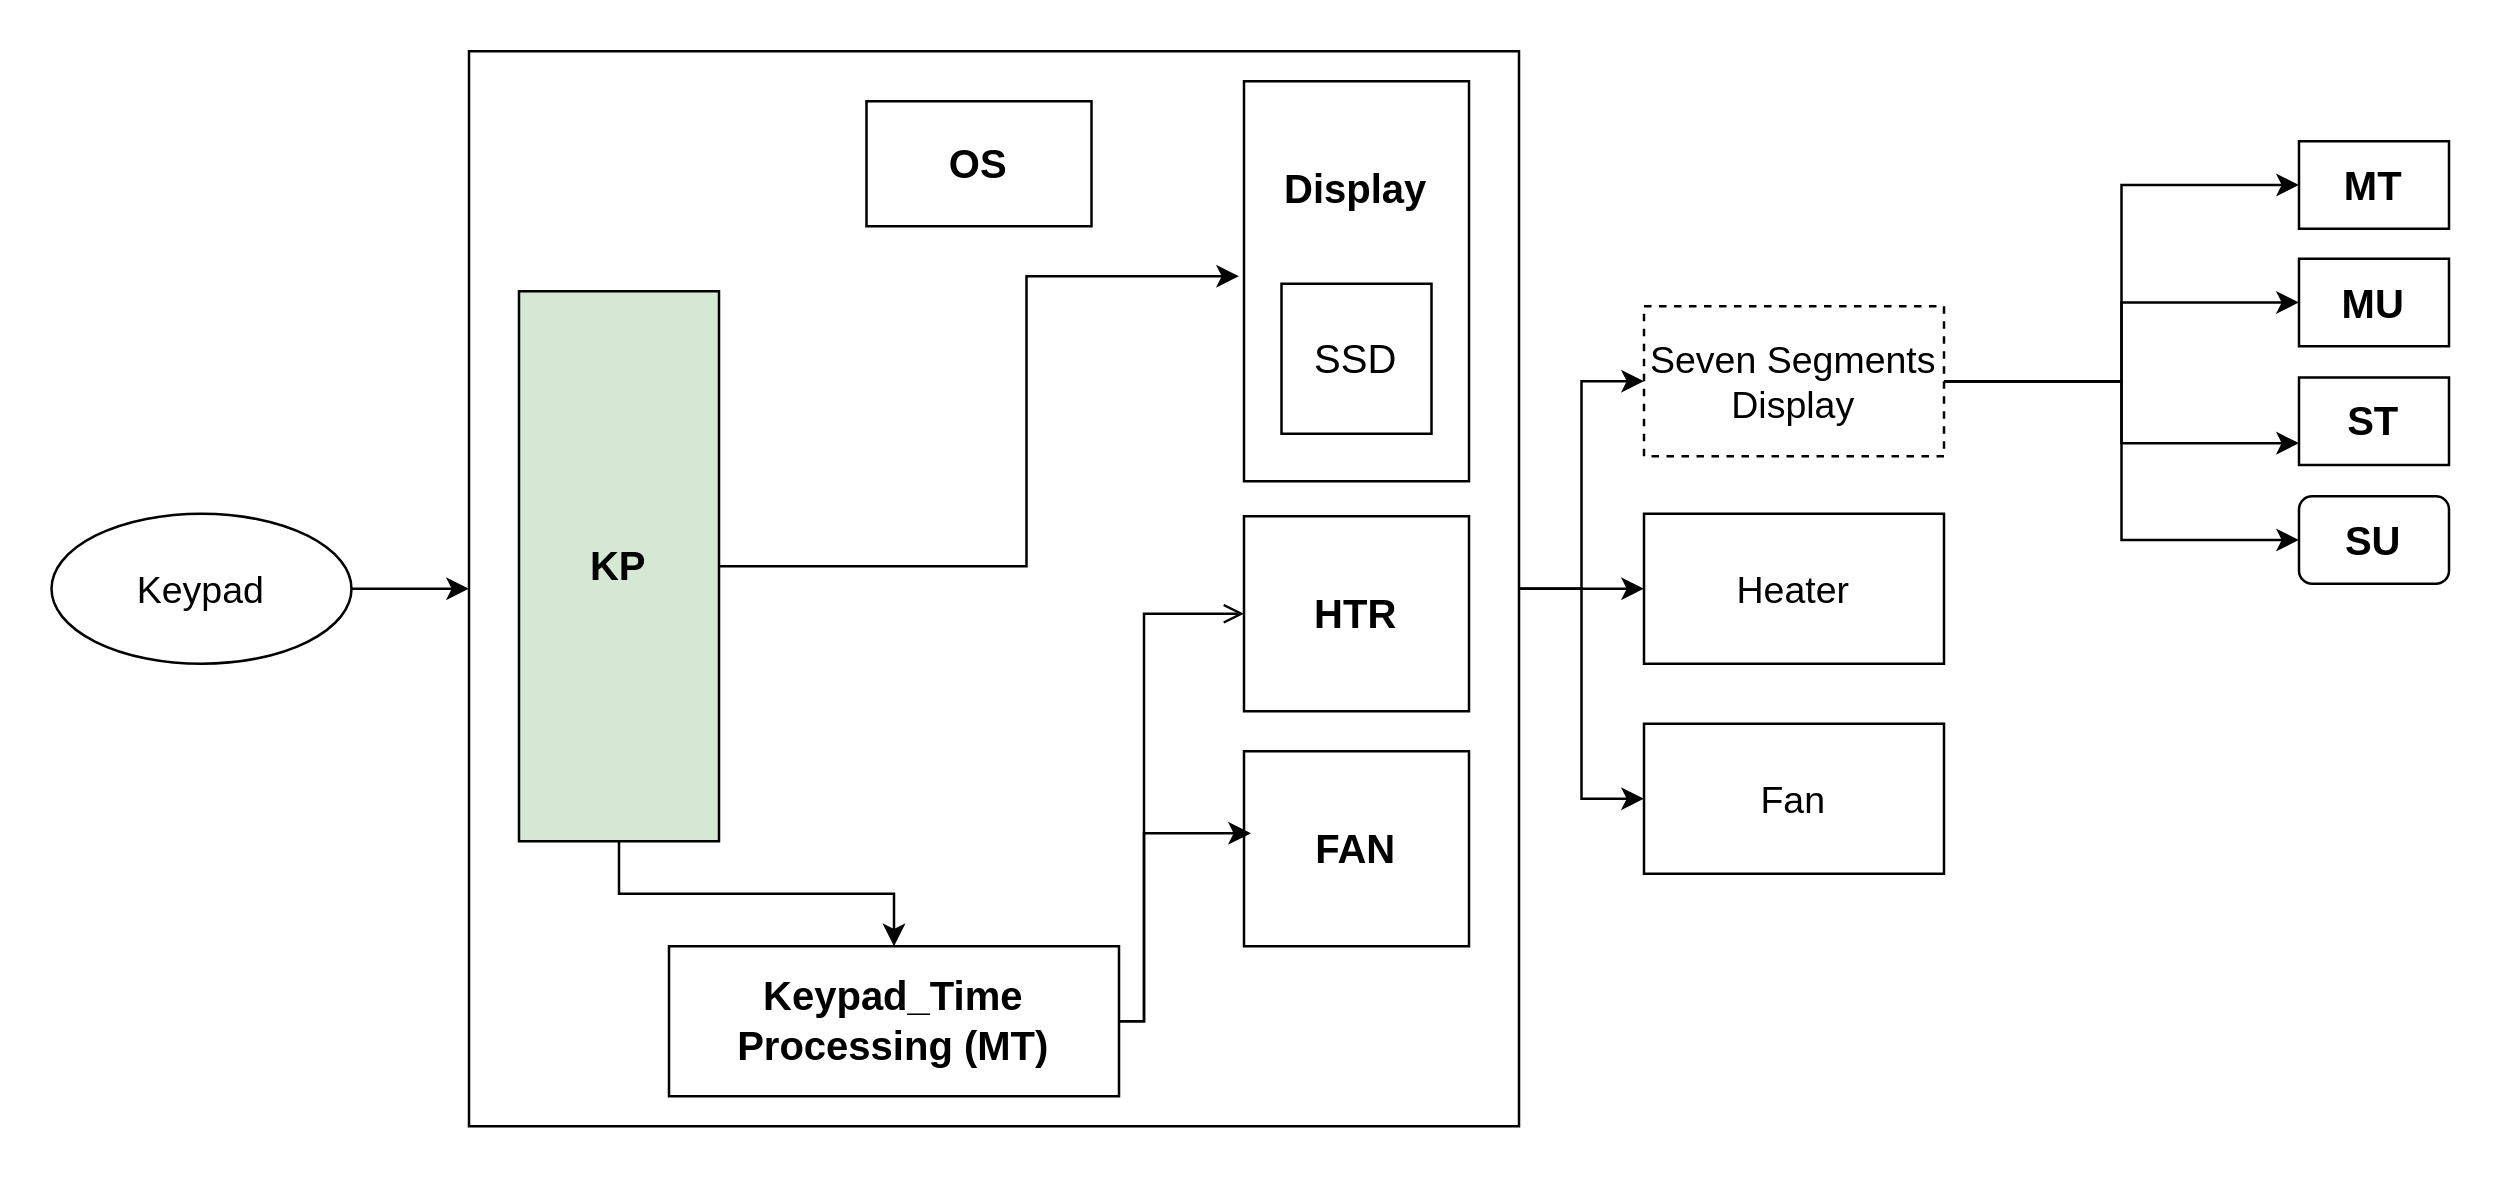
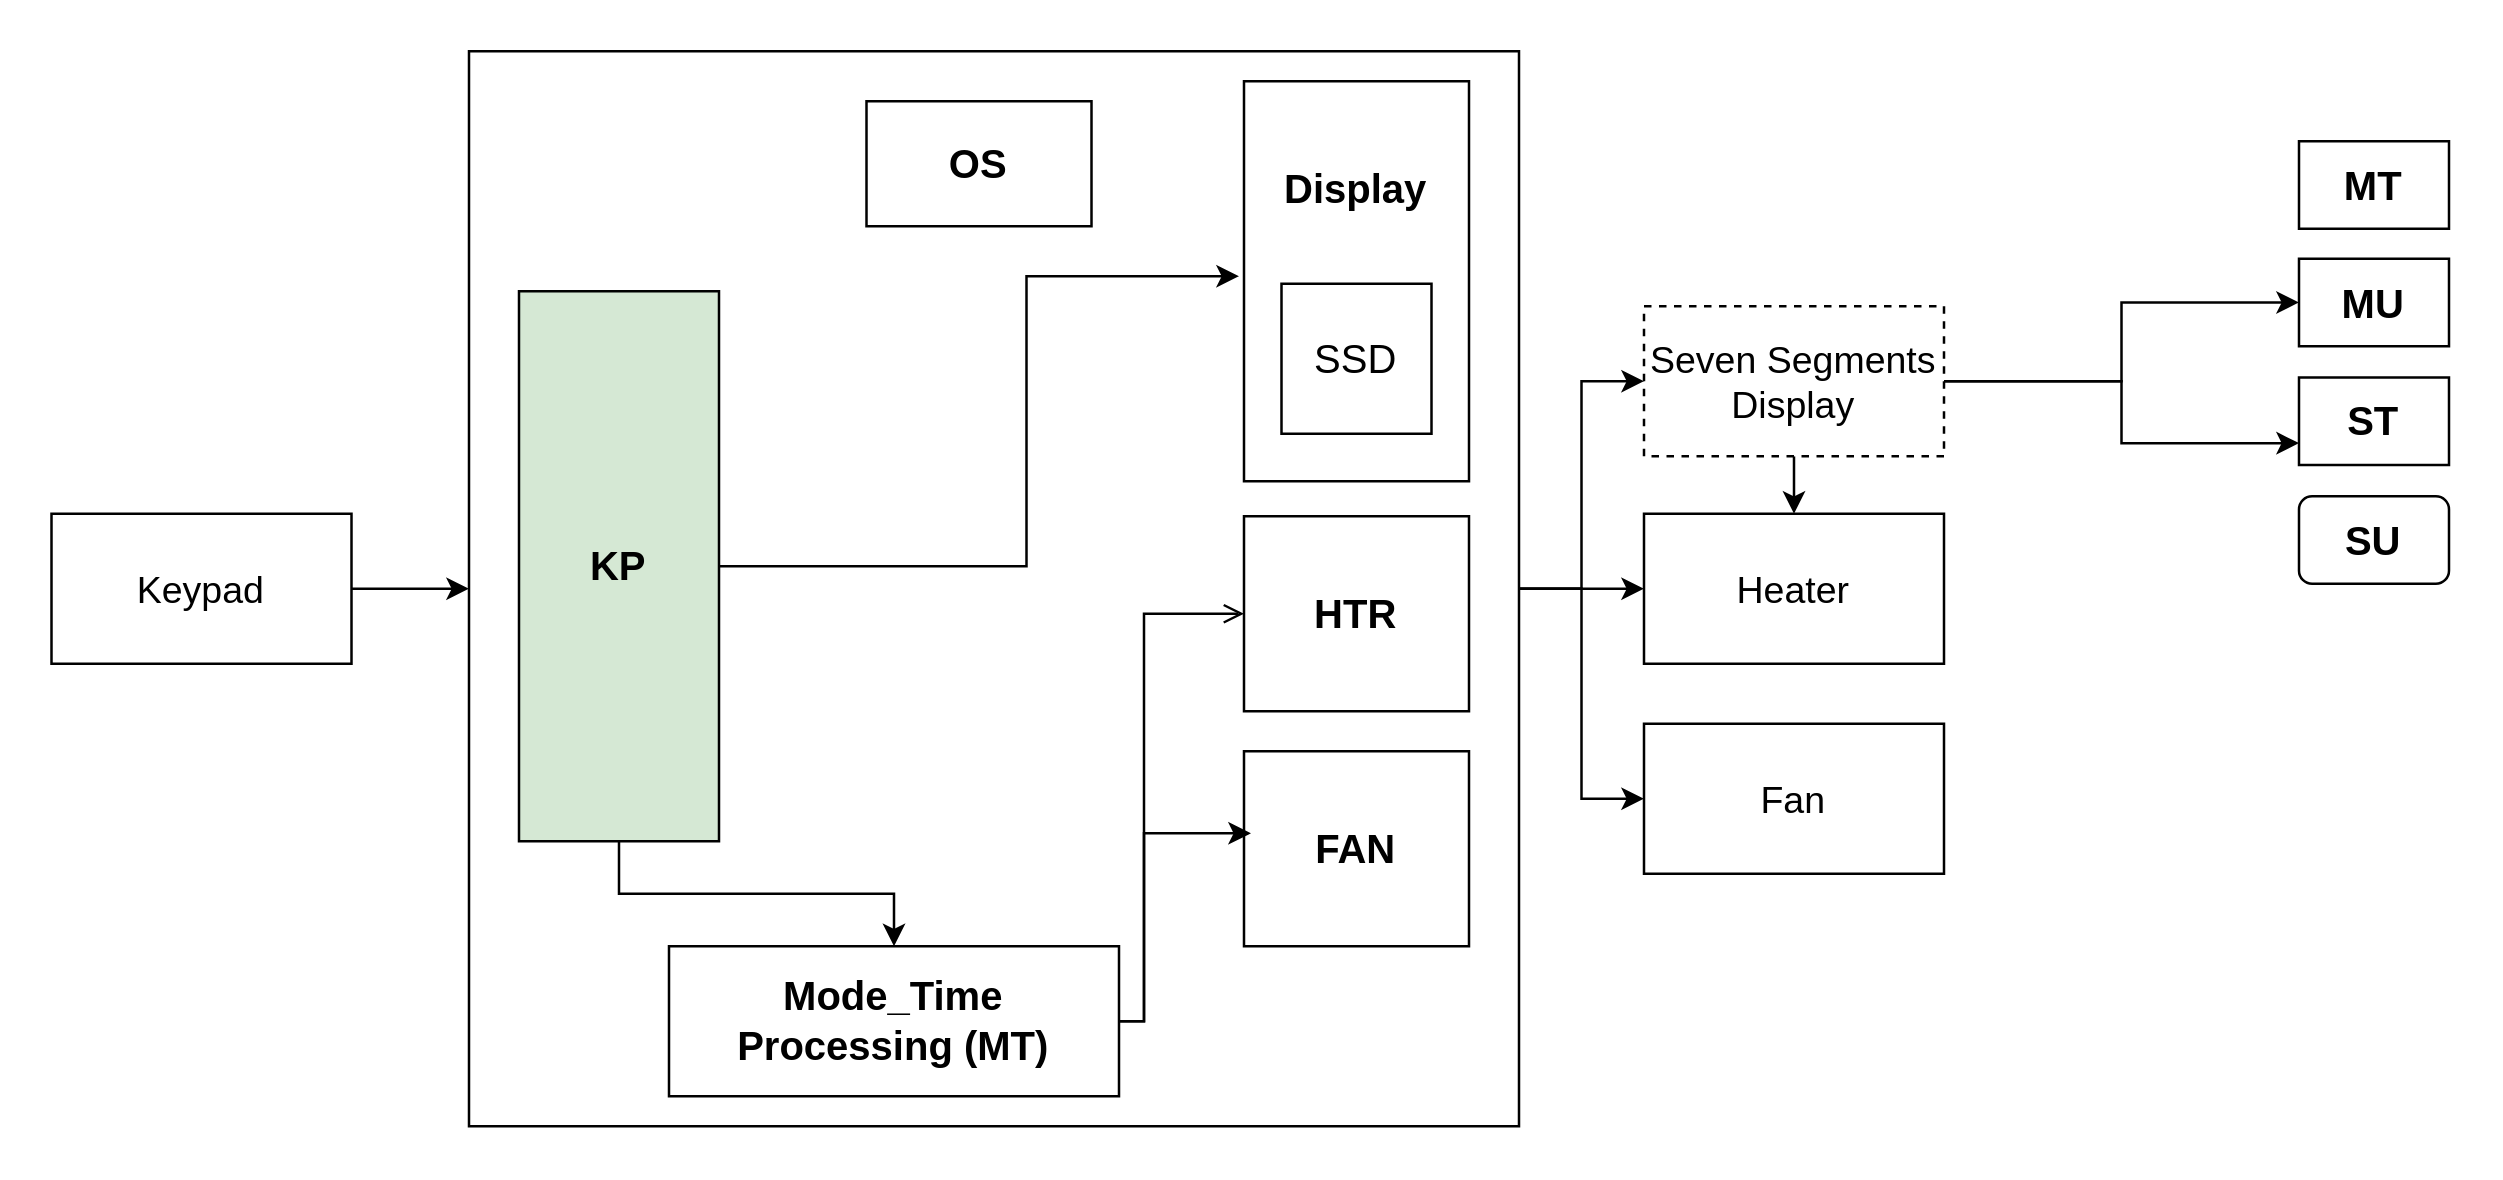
edge "Seven Segments Display" -> "MT": removed
edge "Seven Segments Display" -> "SU": now "Seven Segments Display" -> "Heater"
node "Keypad": shape ellipse -> rectangle
node "Keypad_Time Processing (MT)": label "Keypad_Time Processing (MT)" -> "Mode_Time Processing (MT)"
